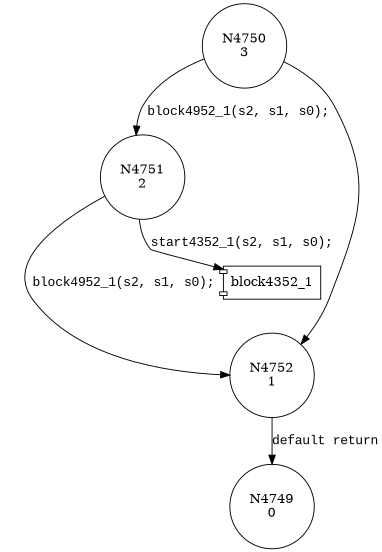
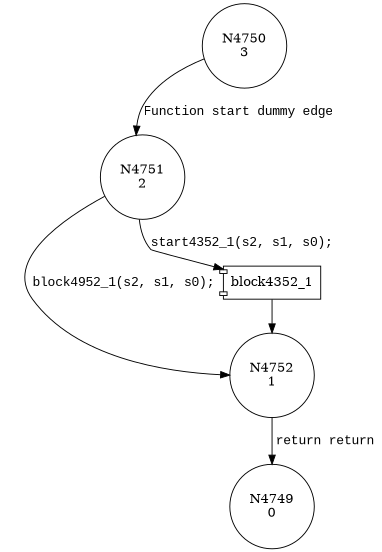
edge "N4750 3" -> "N4751 2": label "block4952_1(s2, s1, s0);" -> "Function start dummy edge"
edge "N4750 3" -> "N4752 1": now "block4352_1" -> "N4752 1"
edge "N4752 1" -> "N4749 0": label "default return" -> "return return"
